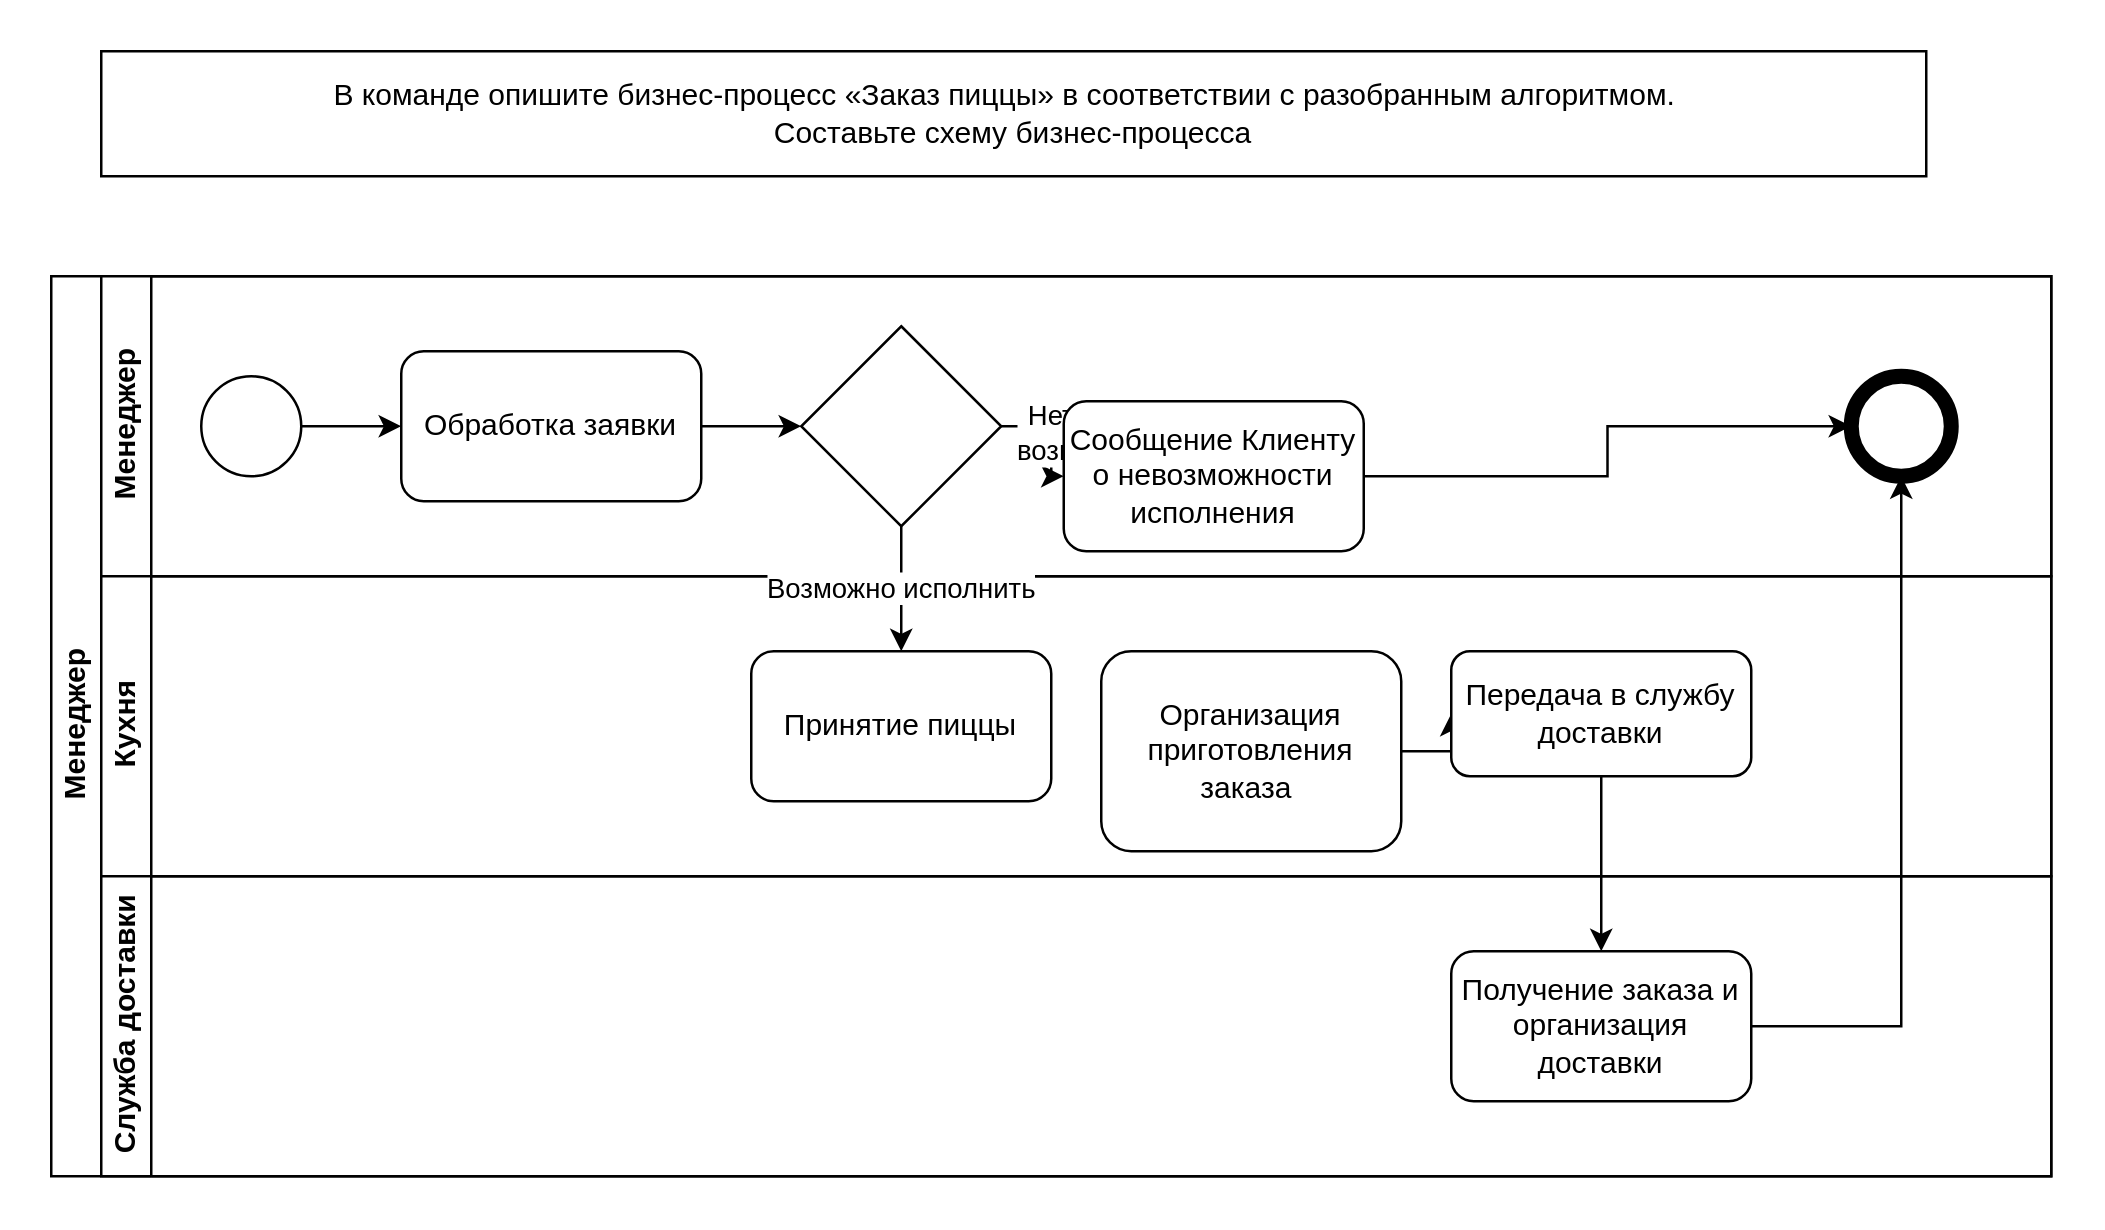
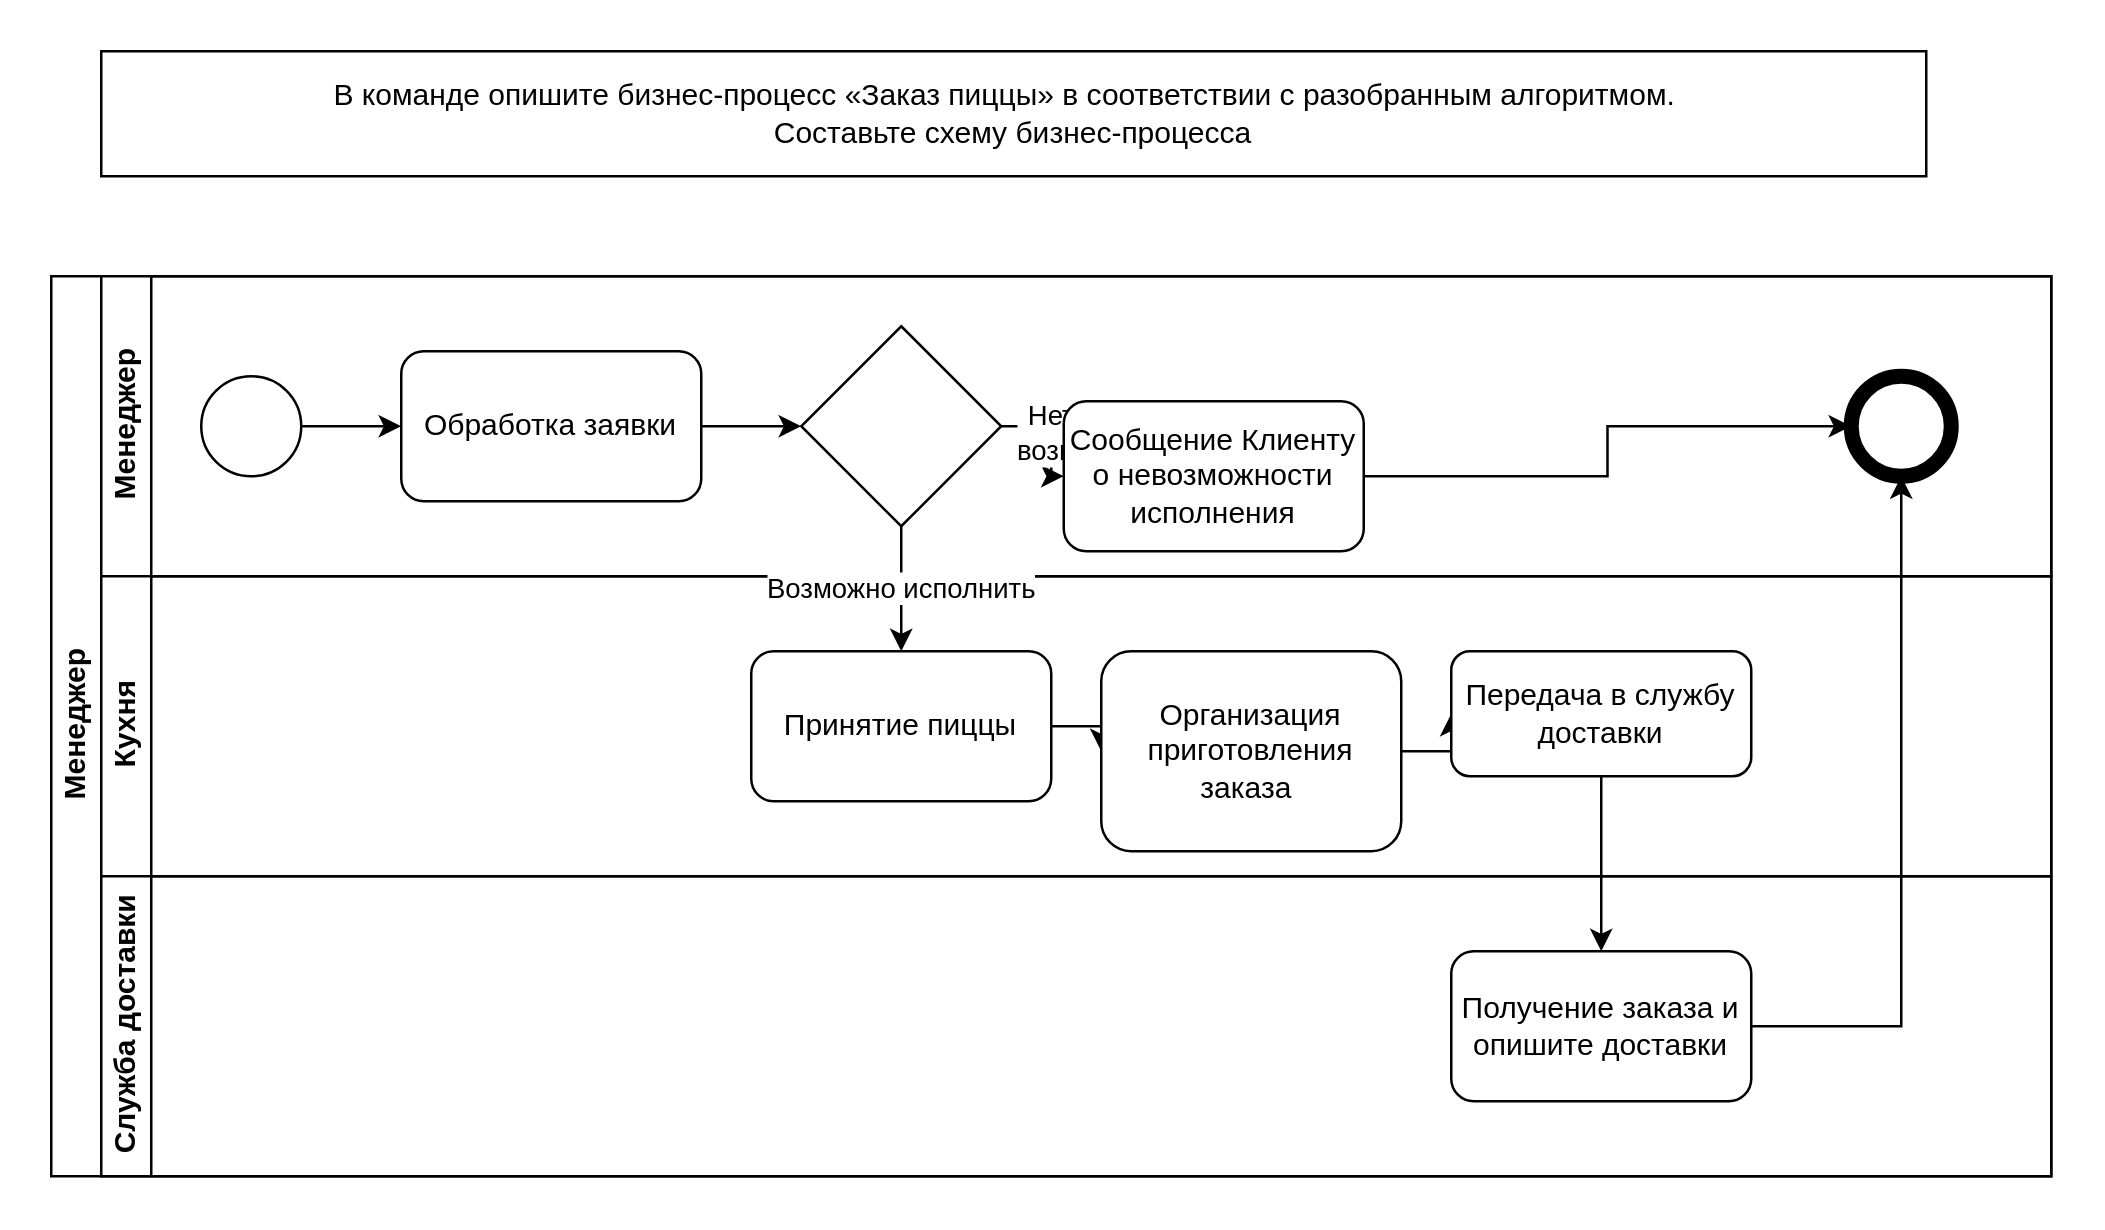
edge "Принятие пиццы" -> "Организация приготовления заказа": added
node "Получение заказа и организация доставки": label "Получение заказа и организация доставки" -> "Получение заказа и опишите доставки"
